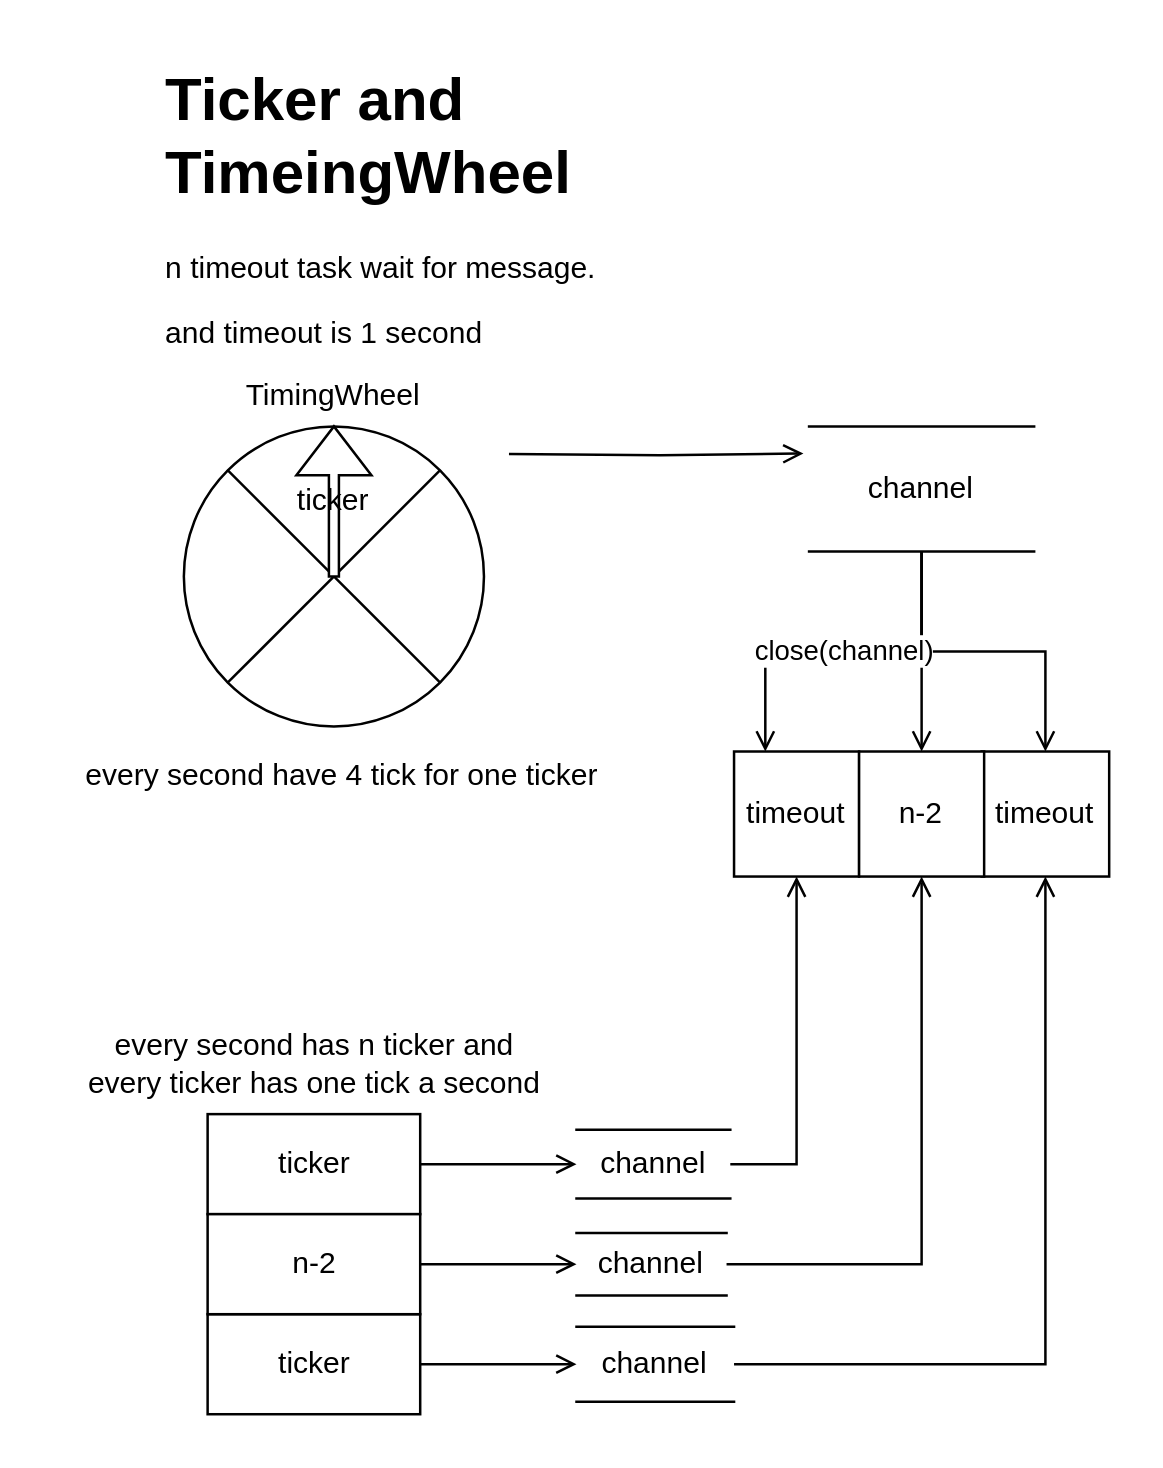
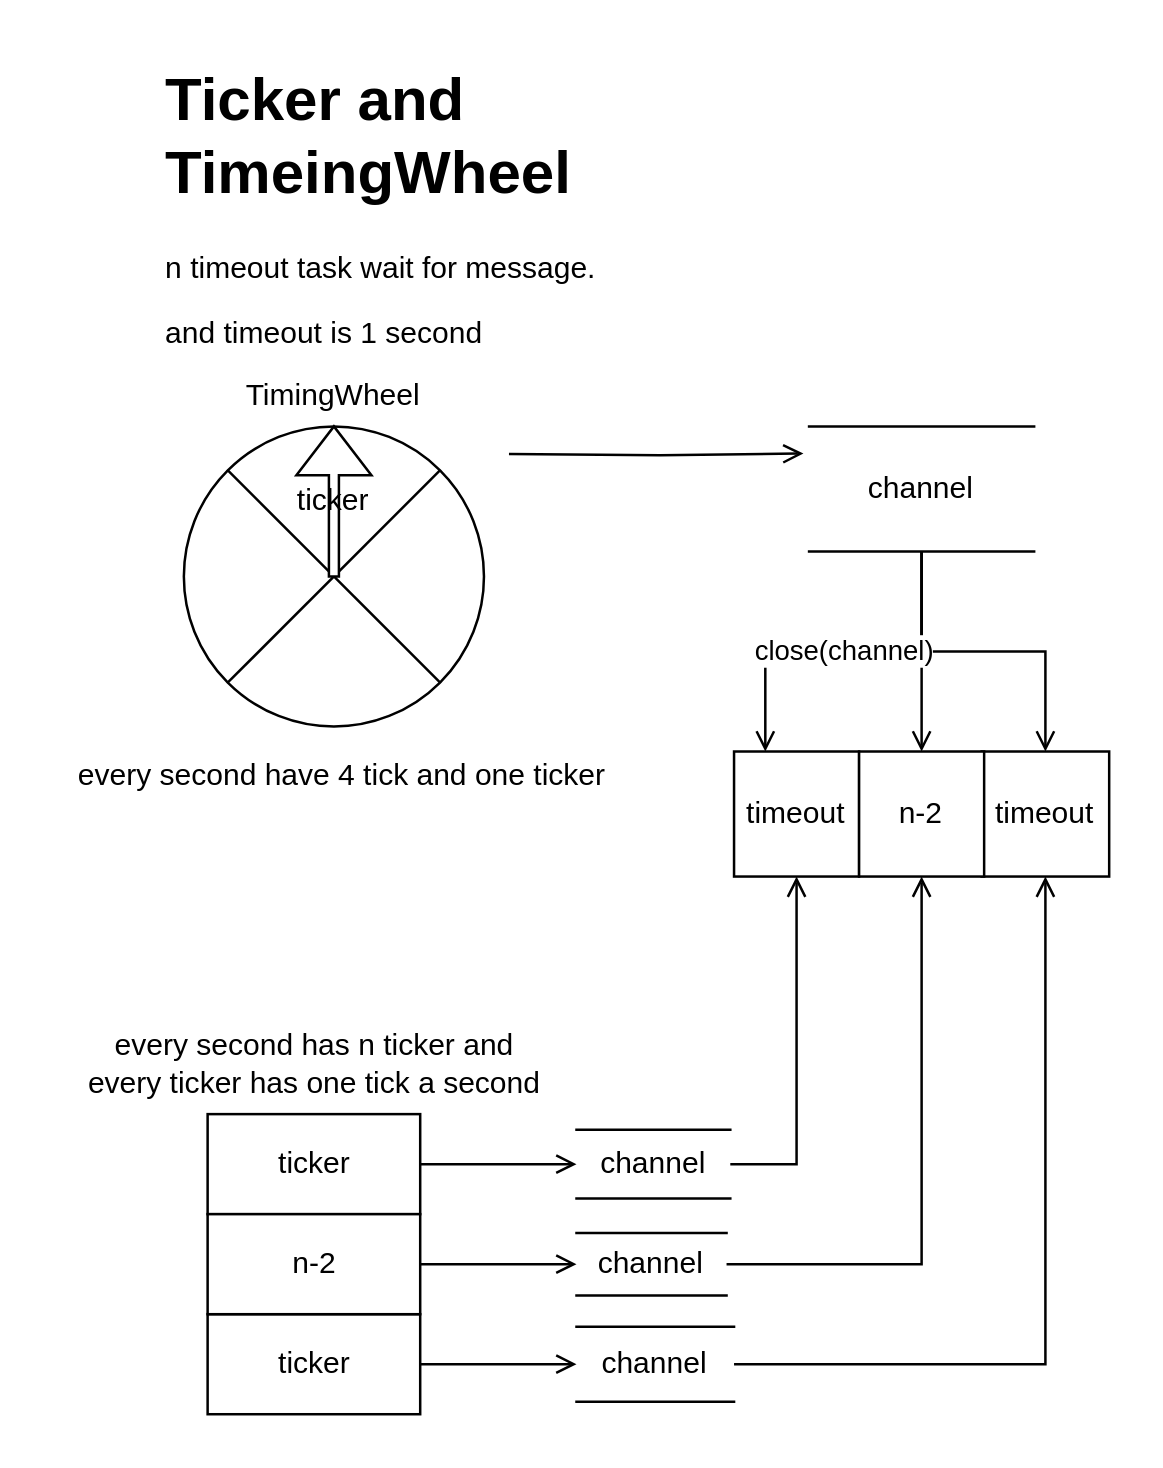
node "every second have 4 tick for one ticker": label "every second have 4 tick for one ticker" -> "every second have 4 tick and one ticker"
